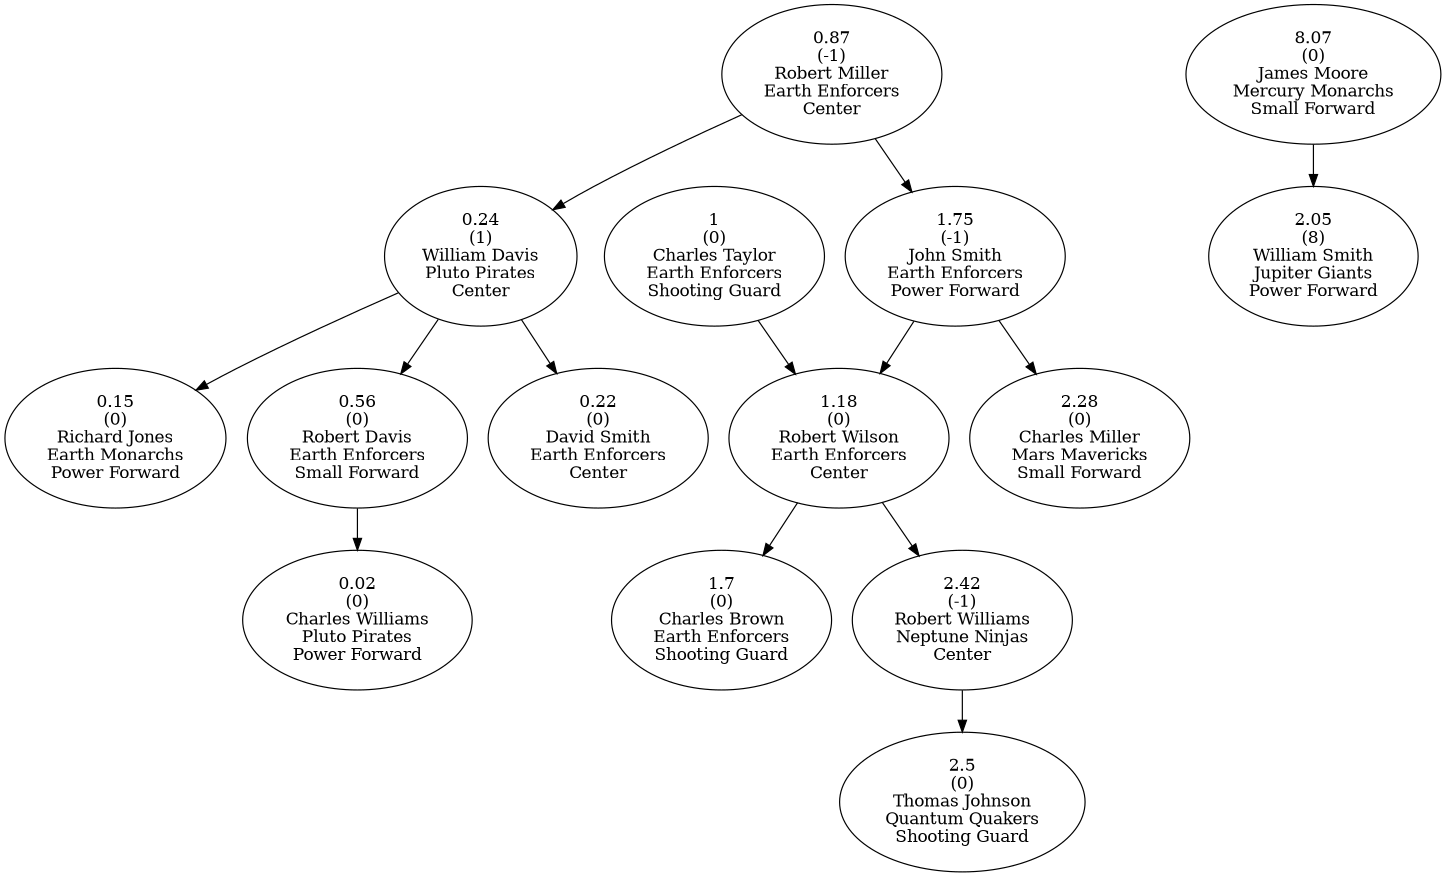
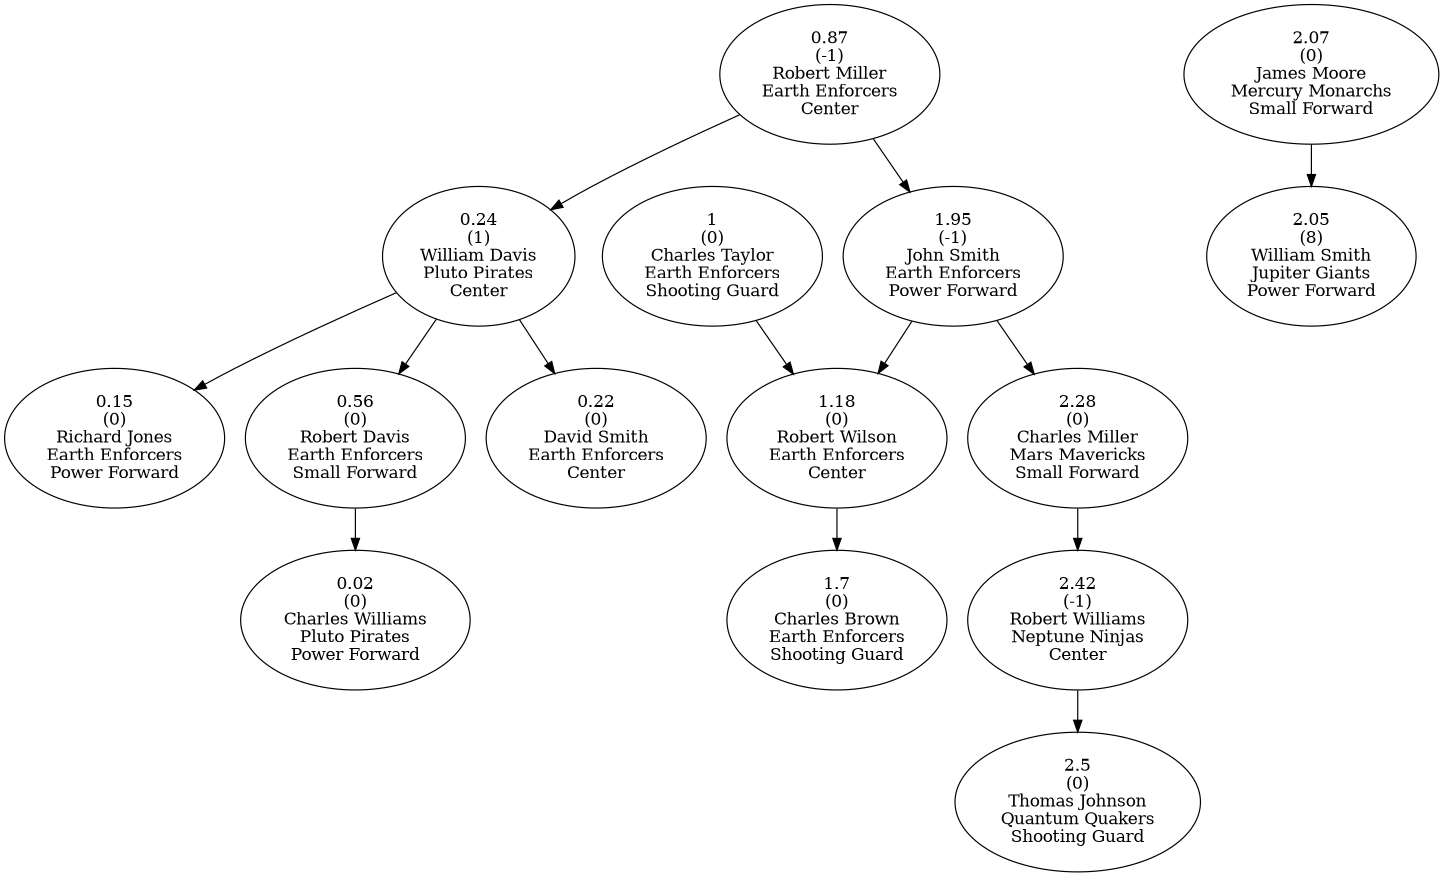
node "8.07 (0) James Moore Mercury Monarchs Small Forward": label "8.07 (0) James Moore Mercury Monarchs Small Forward" -> "2.07 (0) James Moore Mercury Monarchs Small Forward"
node "1.75 (-1) John Smith Earth Enforcers Power Forward": label "1.75 (-1) John Smith Earth Enforcers Power Forward" -> "1.95 (-1) John Smith Earth Enforcers Power Forward"
node "0.15 (0) Richard Jones Earth Monarchs Power Forward": label "0.15 (0) Richard Jones Earth Monarchs Power Forward" -> "0.15 (0) Richard Jones Earth Enforcers Power Forward"
edge "1.18 (0) Robert Wilson Earth Enforcers Center" -> "2.42 (-1) Robert Williams Neptune Ninjas Center": now "2.28 (0) Charles Miller Mars Mavericks Small Forward" -> "2.42 (-1) Robert Williams Neptune Ninjas Center"
